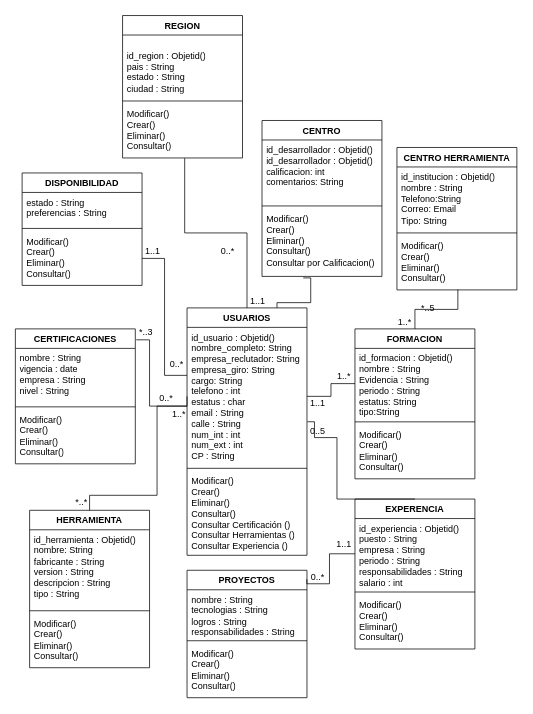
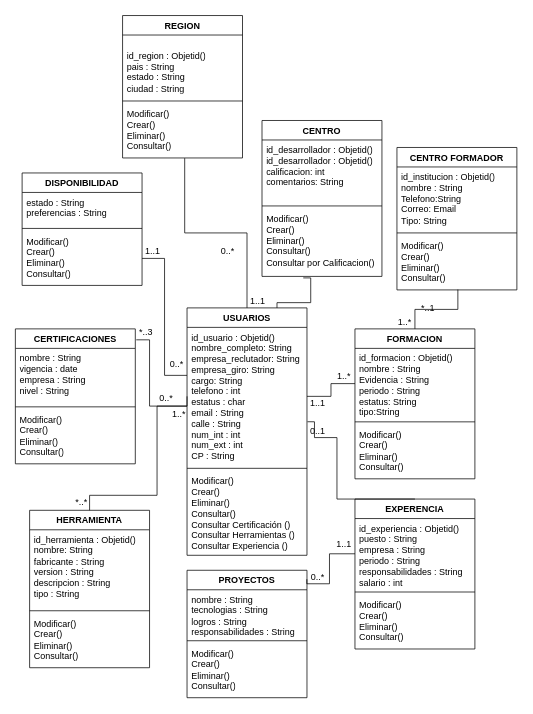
node "CENTRO HERRAMIENTA": label "CENTRO HERRAMIENTA" -> "CENTRO FORMADOR"
node "*..5": label "*..5" -> "*..1"
node "0..5": label "0..5" -> "0..1"
